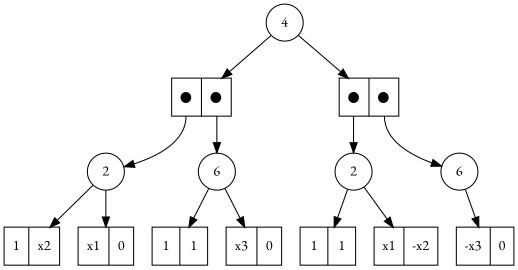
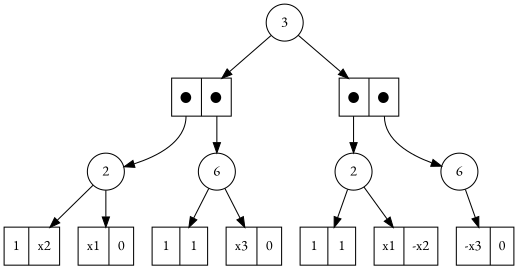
node "4": label "4" -> "3"
